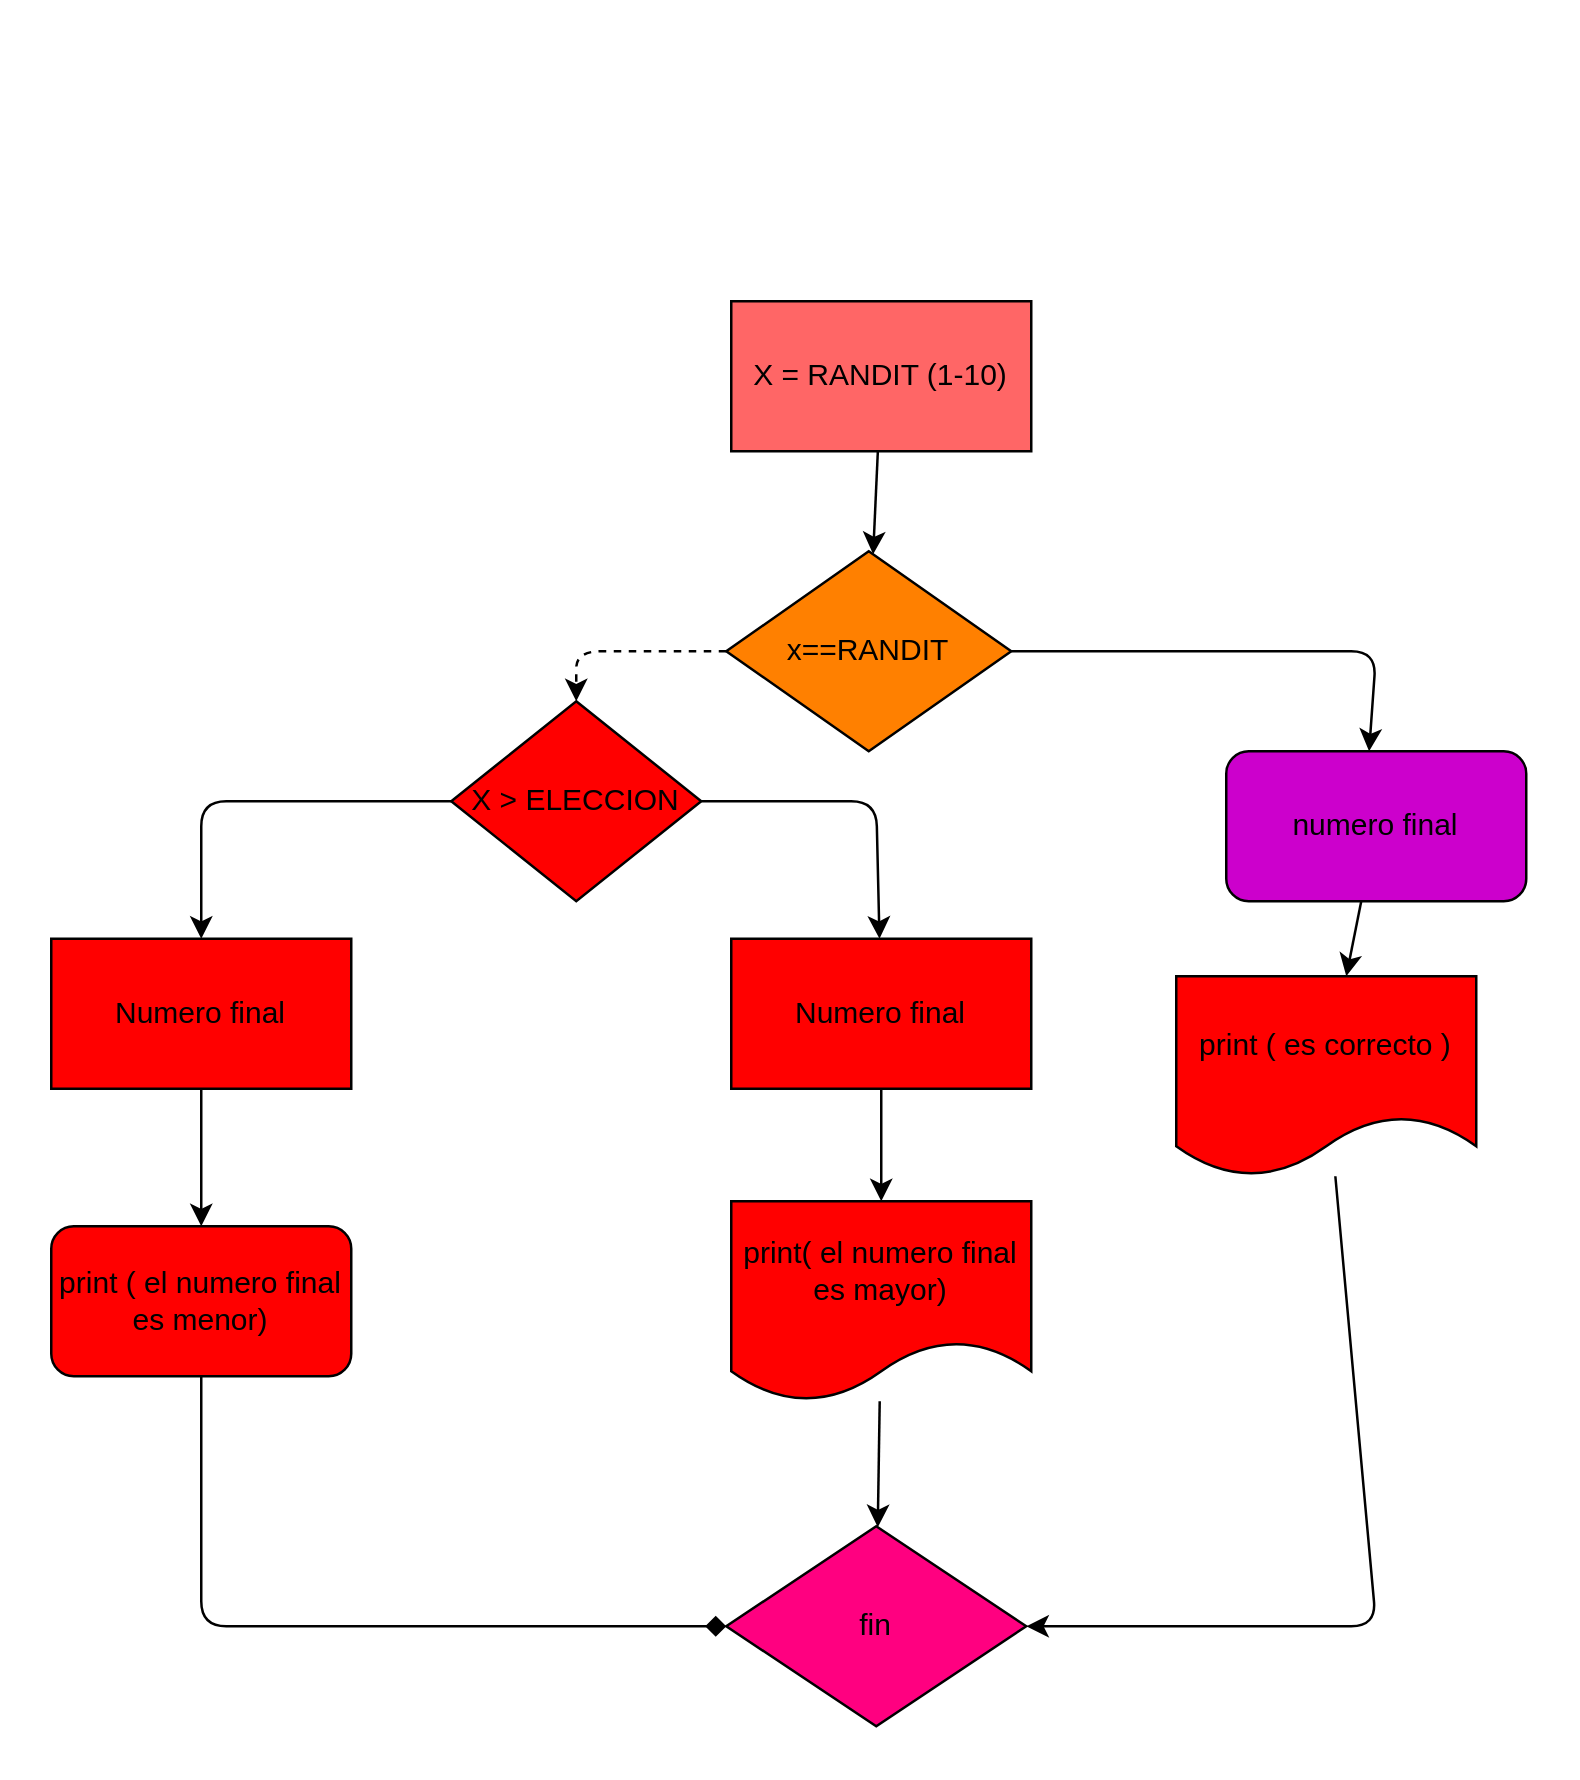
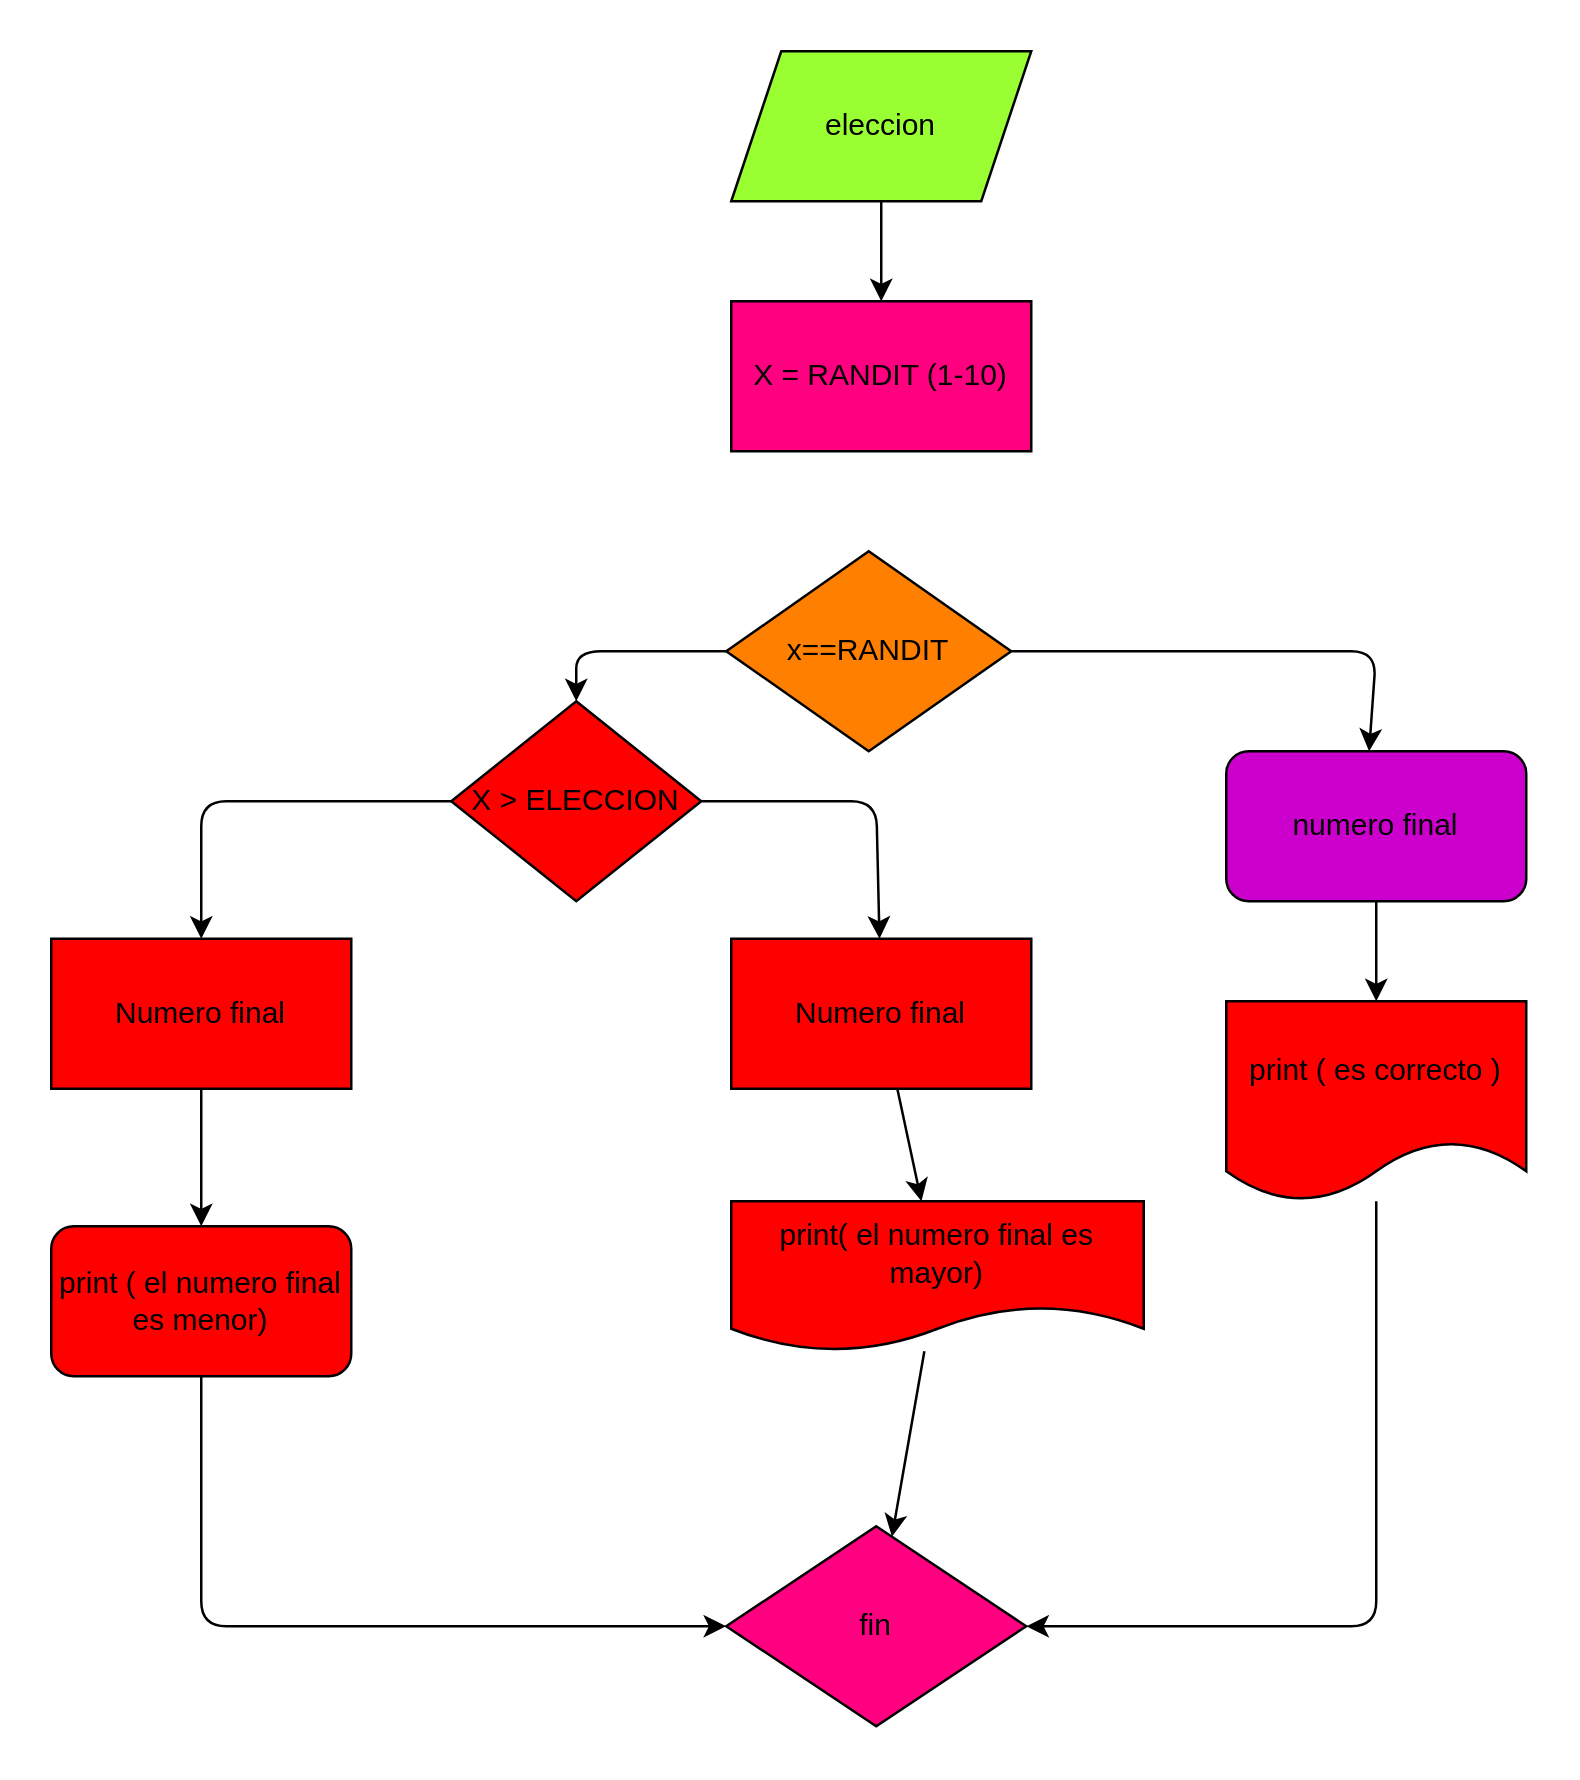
node "eleccion": added
edge "eleccion" -> "X = RANDIT (1-10)": added
node "X = RANDIT (1-10)": fillcolor #ff6666 -> #ff0080
edge "X = RANDIT (1-10)" -> "x==RANDIT": removed
edge "x==RANDIT" -> "X > ELECCION": style dashed -> solid
node "print ( es correcto )": moved (1326, 1076) -> (1376, 1101)
node "print( el numero final es mayor)": size 300x200 -> 413x150
edge "print ( el numero final es menor)" -> "fin": arrowhead diamond -> classic
